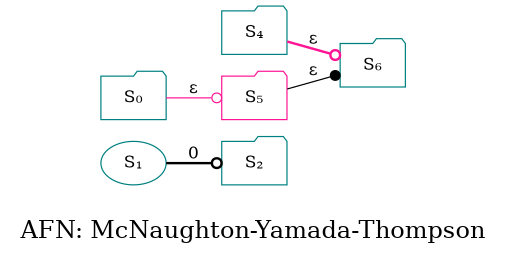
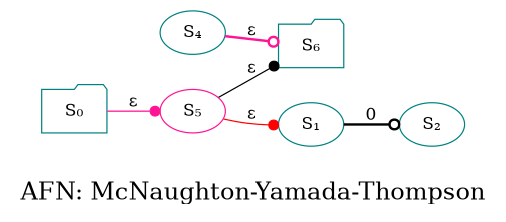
node "S₄": shape folder -> ellipse
edge "S₀" -> "S₅": arrowhead odot -> dot
node "S₅": shape folder -> ellipse
edge "S₅" -> "S₁": added, label "ε"
node "S₂": shape folder -> ellipse
